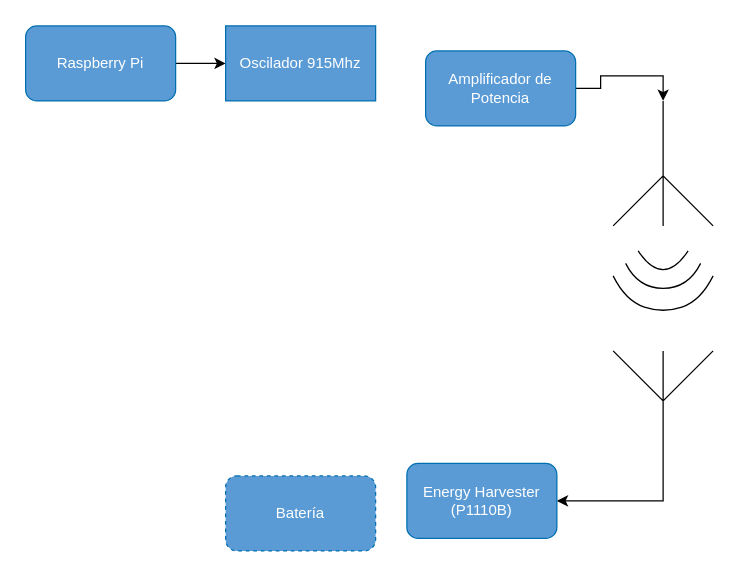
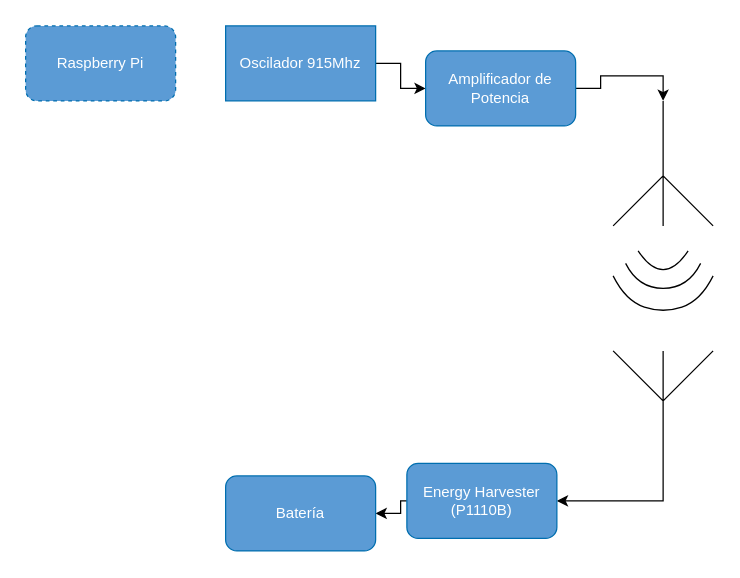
node "Raspberry Pi": style solid -> dashed
edge "Raspberry Pi" -> "Oscilador 915Mhz": removed
edge "Oscilador 915Mhz" -> "Amplificador de Potencia": added
node "Batería": style dashed -> solid
edge "Energy Harvester (P1110B)" -> "Batería": added
